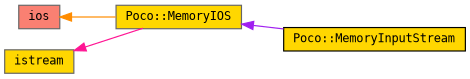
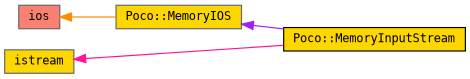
edge "Poco::MemoryIOS" -> "istream": now "Poco::MemoryInputStream" -> "istream"
